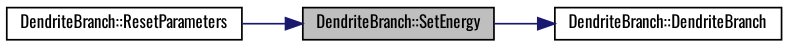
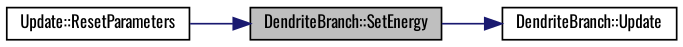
node "DendriteBranch::ResetParameters": label "DendriteBranch::ResetParameters" -> "Update::ResetParameters"
node "DendriteBranch::DendriteBranch": label "DendriteBranch::DendriteBranch" -> "DendriteBranch::Update"
